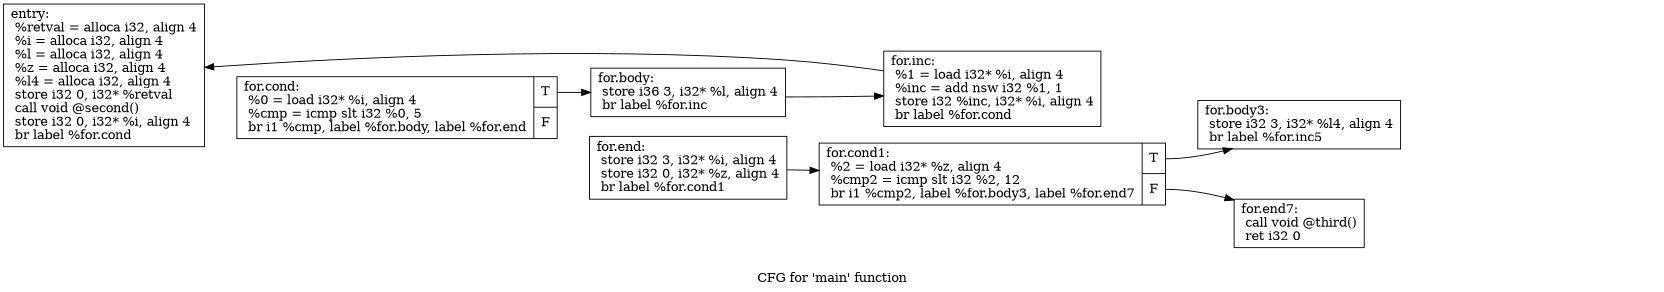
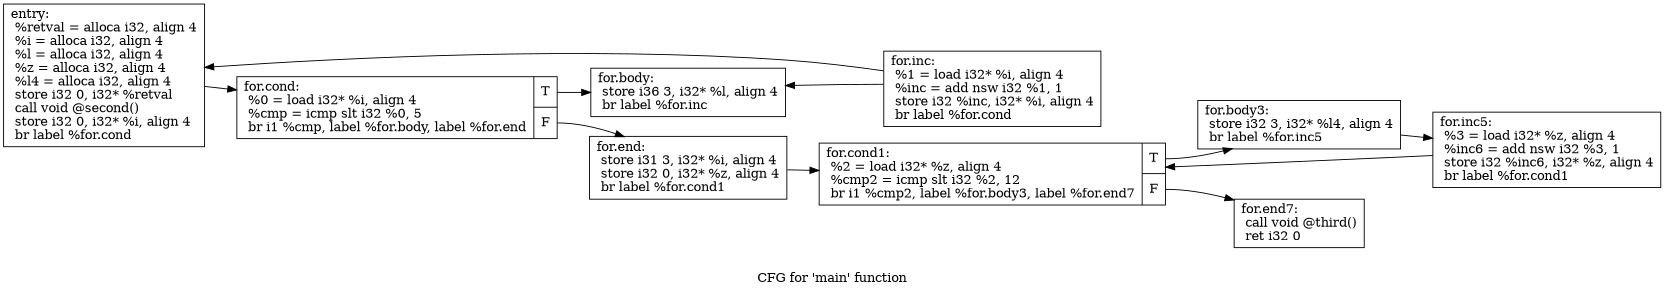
edge "entry:" -> "for.cond:": added
edge "for.body:" -> "for.inc:": reversed
edge "for.cond:" -> "for.end:": added
node "for.inc5:": added
node "for.end:": text "store i32 3, i32* %i, align 4" -> "store i31 3, i32* %i, align 4"
